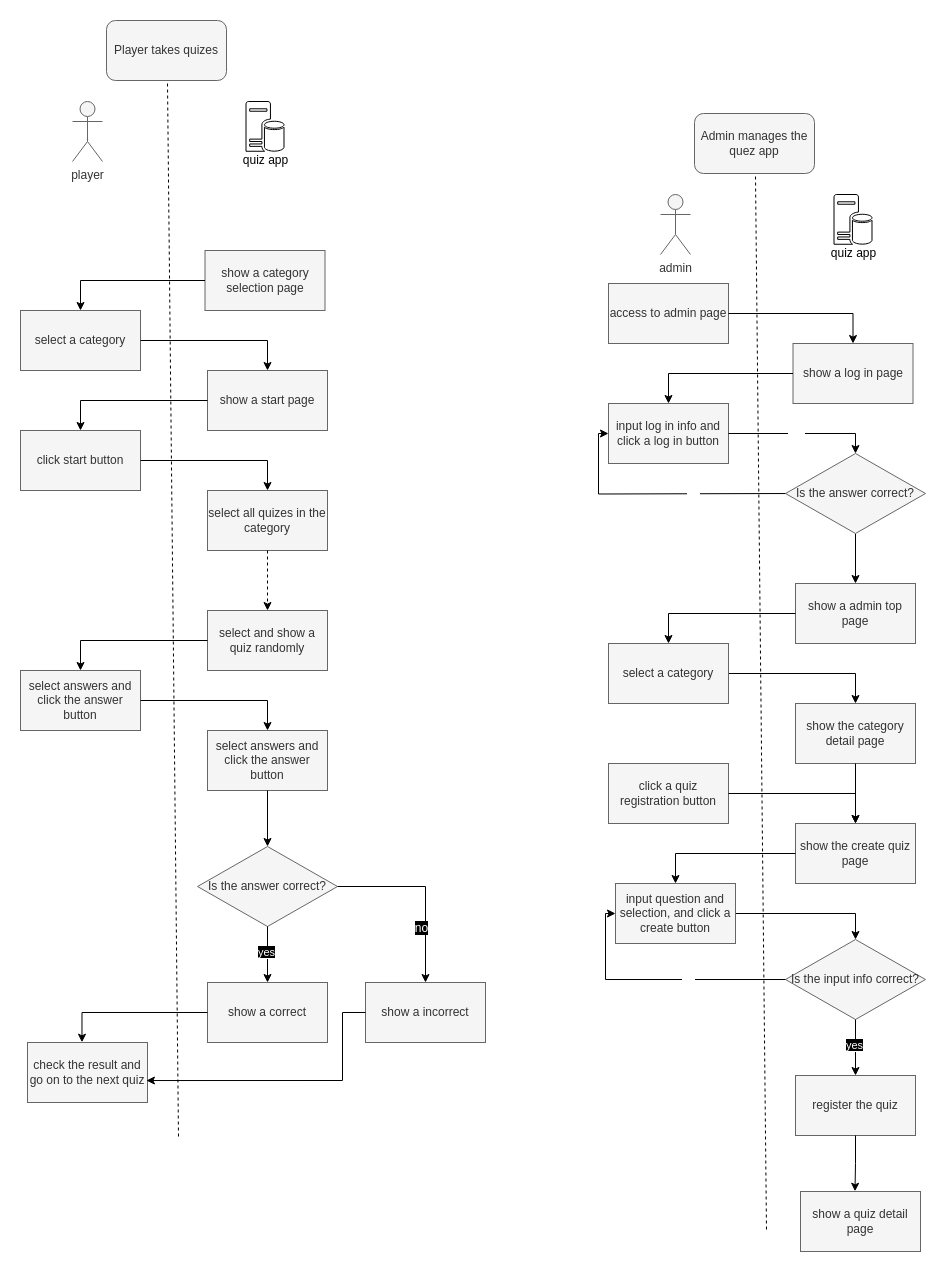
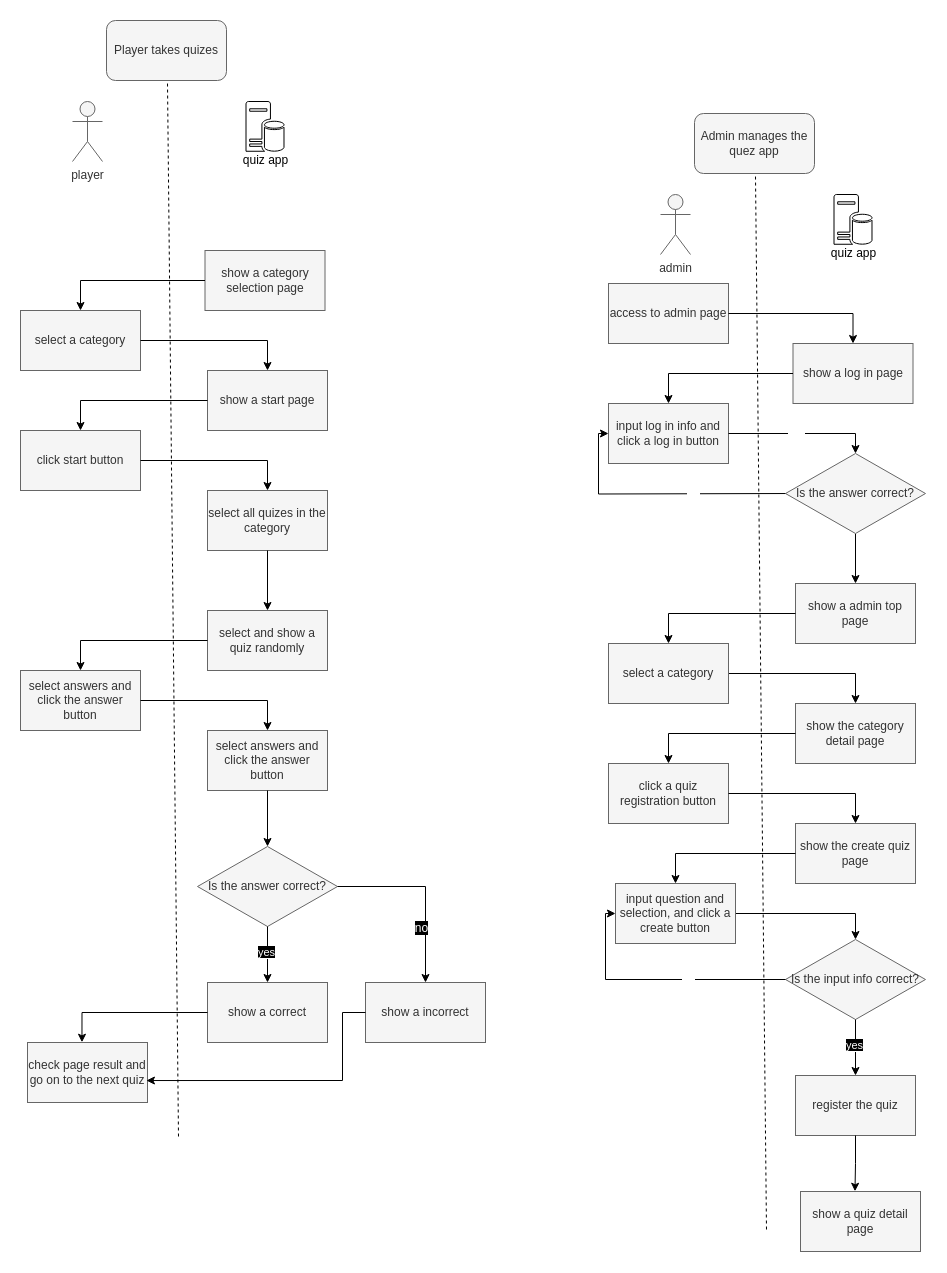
edge "select all quizes in the category" -> "select and show a quiz randomly": style dashed -> solid
edge "show the category detail page" -> "show the create quiz page": now "show the category detail page" -> "click a quiz registration button"
node "check the result and go on to the next quiz": label "check the result and go on to the next quiz" -> "check page result and go on to the next quiz"
